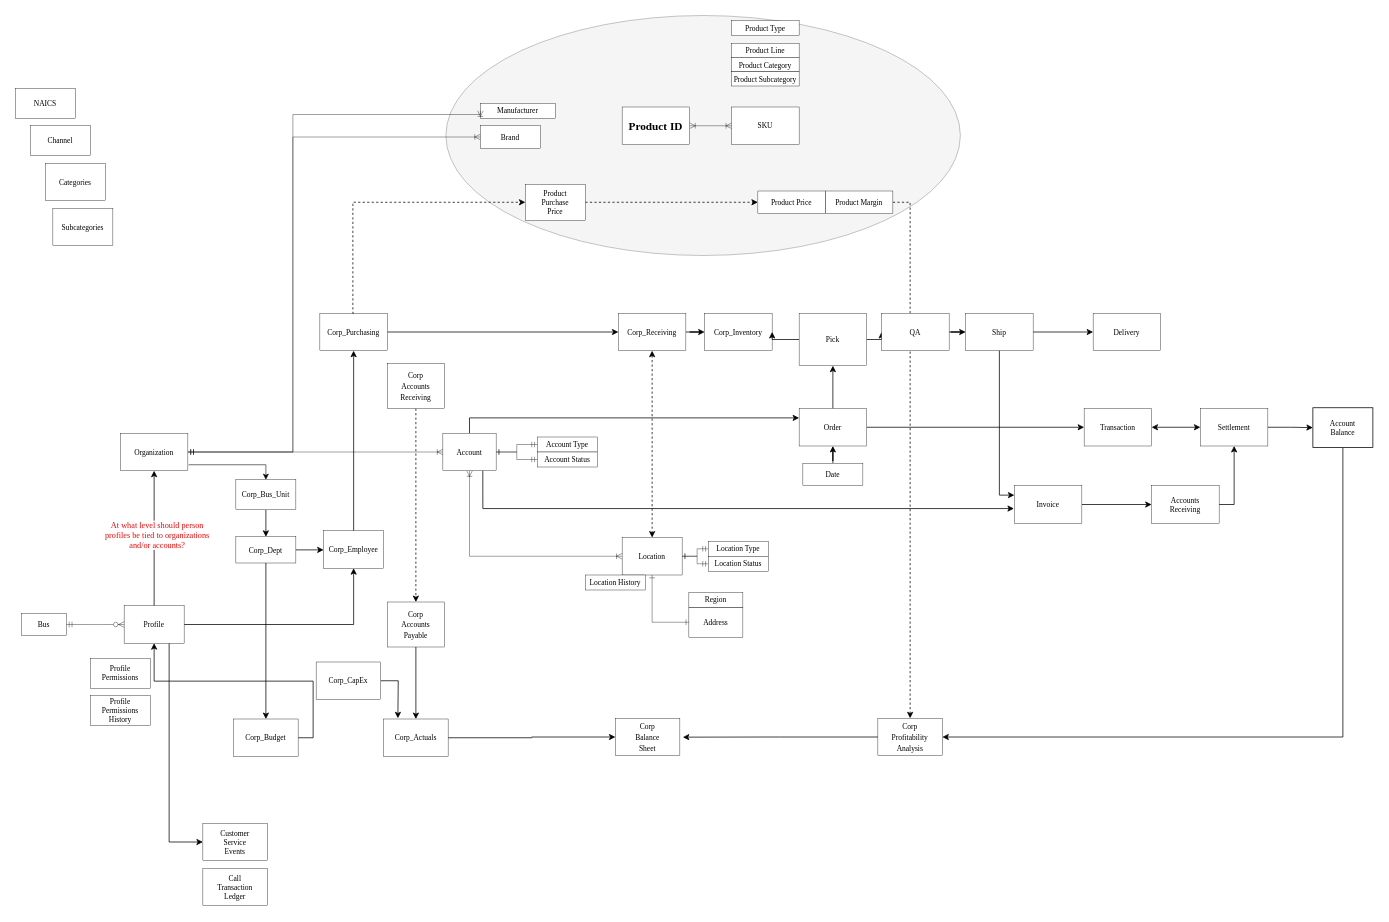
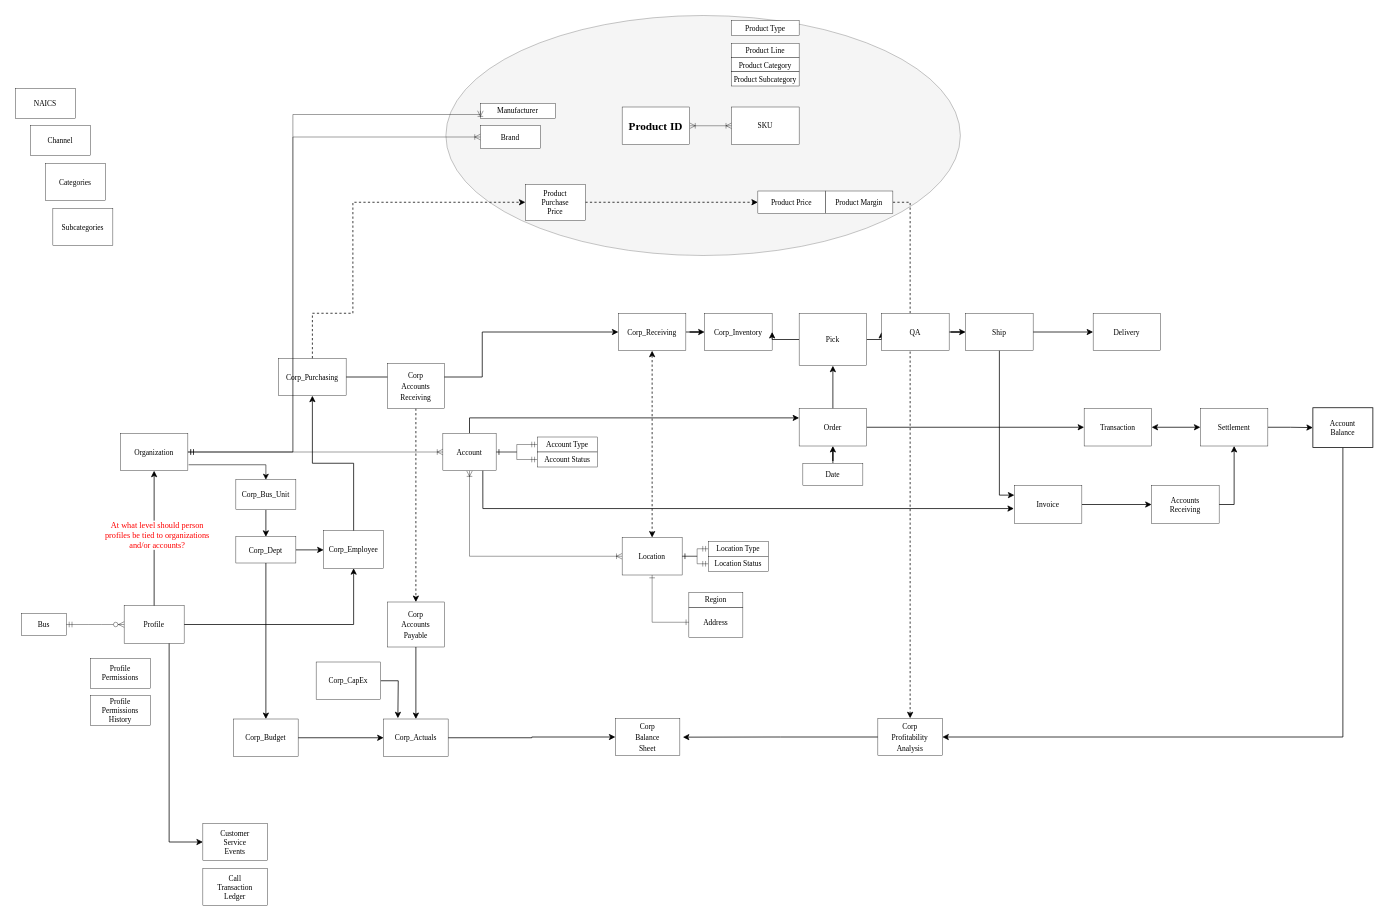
node "Corp_Purchasing": moved (354, 332) -> (312, 377)
node "Location History": removed
edge "Corp_Budget" -> "Profile": now "Corp_Budget" -> "Corp_Actuals"
